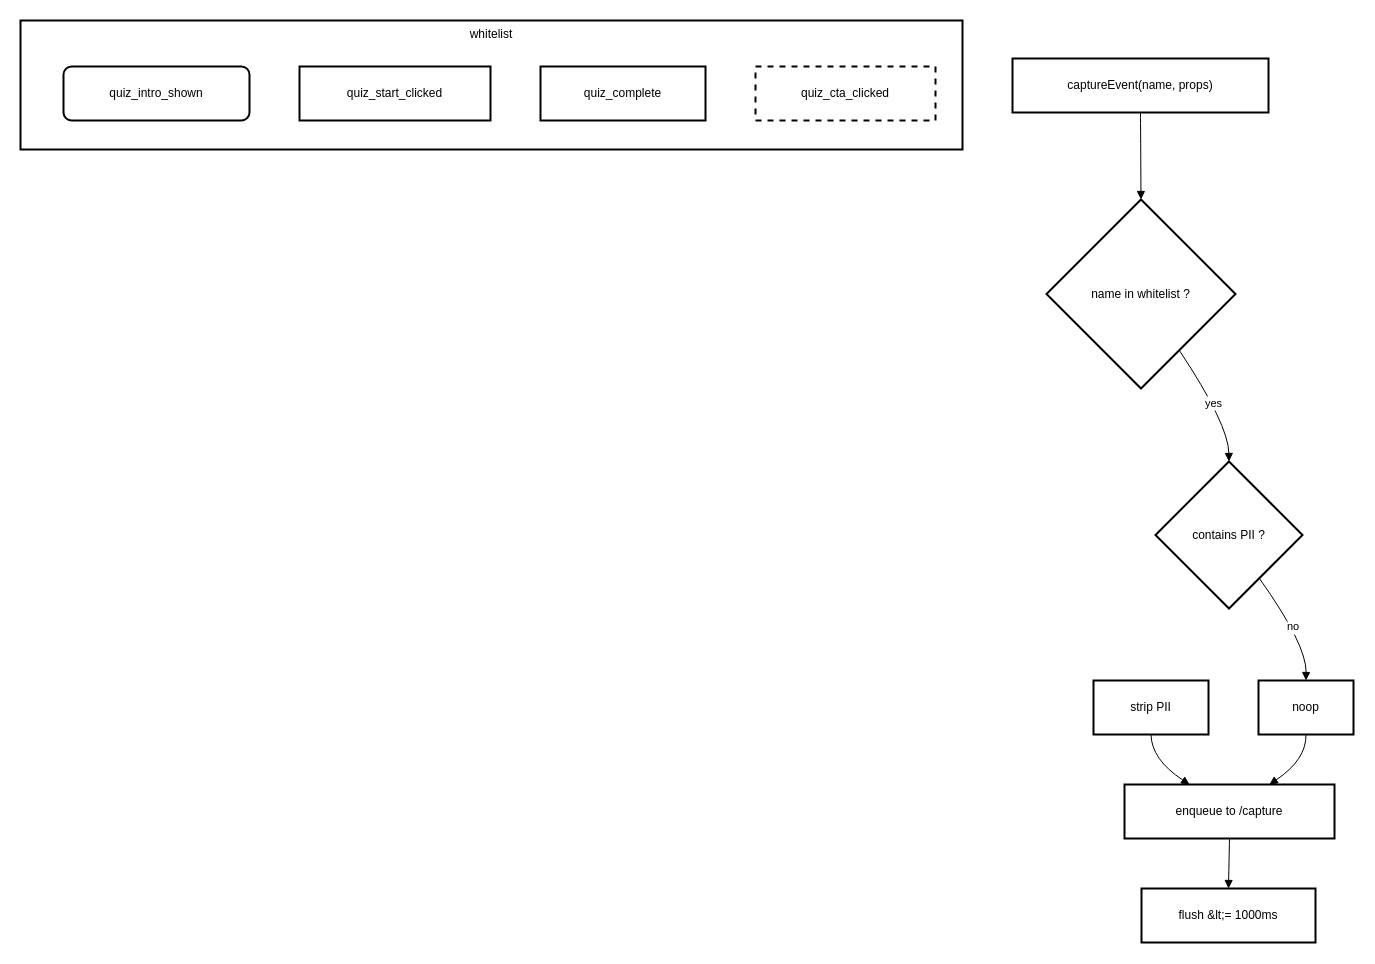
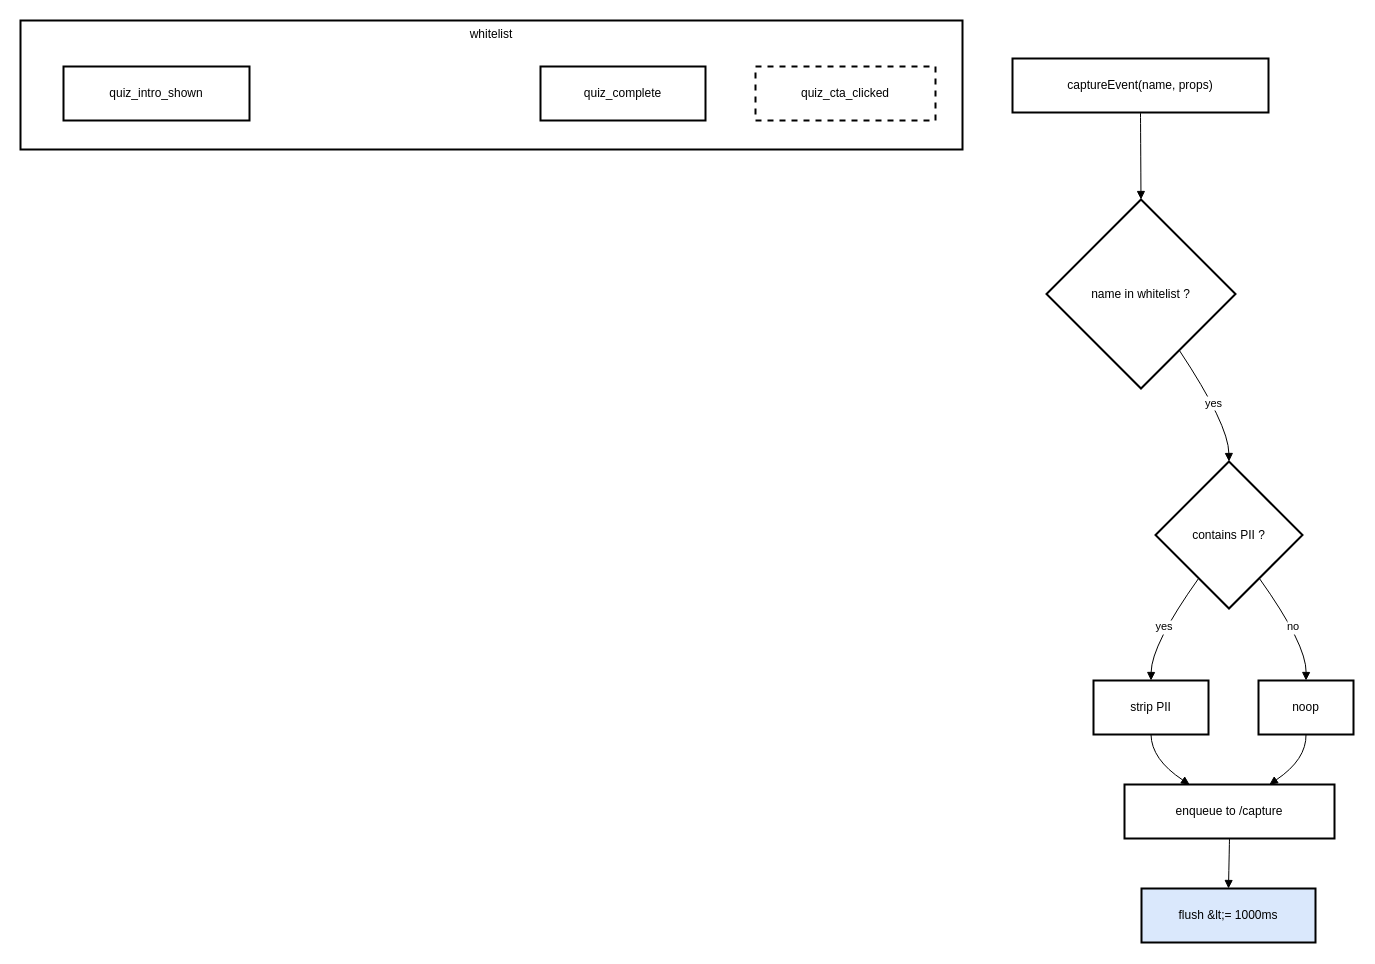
node "quiz_intro_shown": shape rounded rectangle -> rectangle
node "quiz_start_clicked": removed
edge "contains PII ?" -> "strip PII": added, label "yes"
node "flush &lt;= 1000ms": fillcolor #ffffff -> #dae8fc
